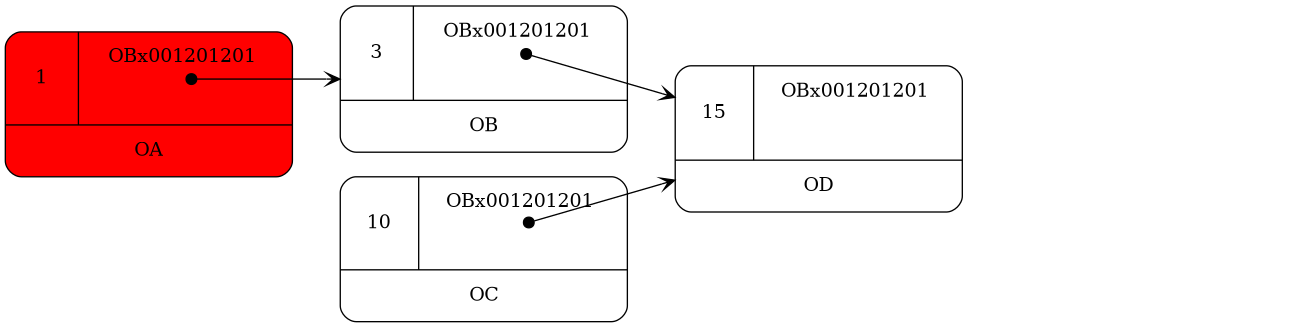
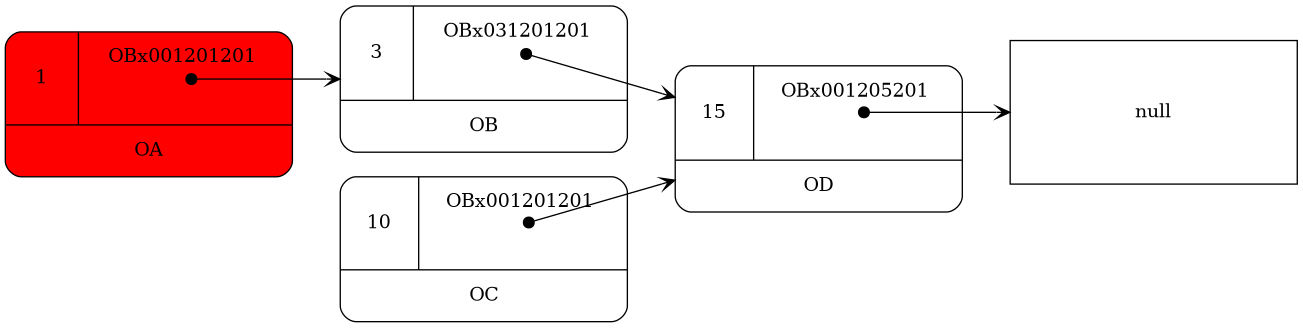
node "3": text "OBx001201201" -> "OBx031201201"
node "15": text "OBx001201201" -> "OBx001205201"
node "null": added
